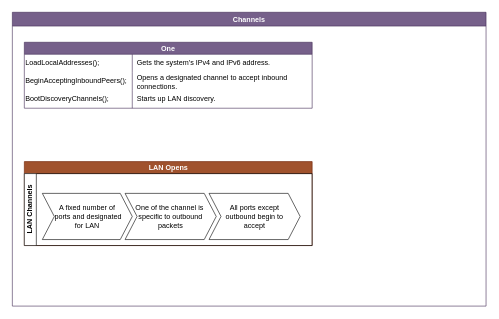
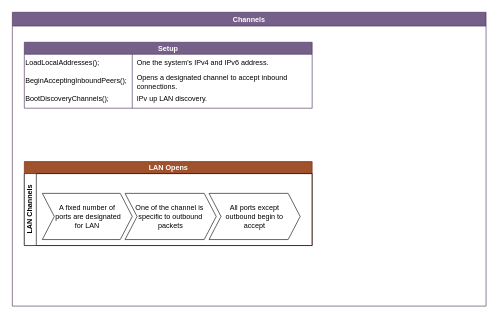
node "One": label "One" -> "Setup"
node "Gets the system's IPv4 and IPv6 address.": label "Gets the system's IPv4 and IPv6 address." -> "One the system's IPv4 and IPv6 address."
node "Starts up LAN discovery.": label "Starts up LAN discovery." -> "IPv up LAN discovery."
node "A fixed number of ports and designated for LAN": label "A fixed number of ports and designated for LAN" -> "A fixed number of ports are designated for LAN"
